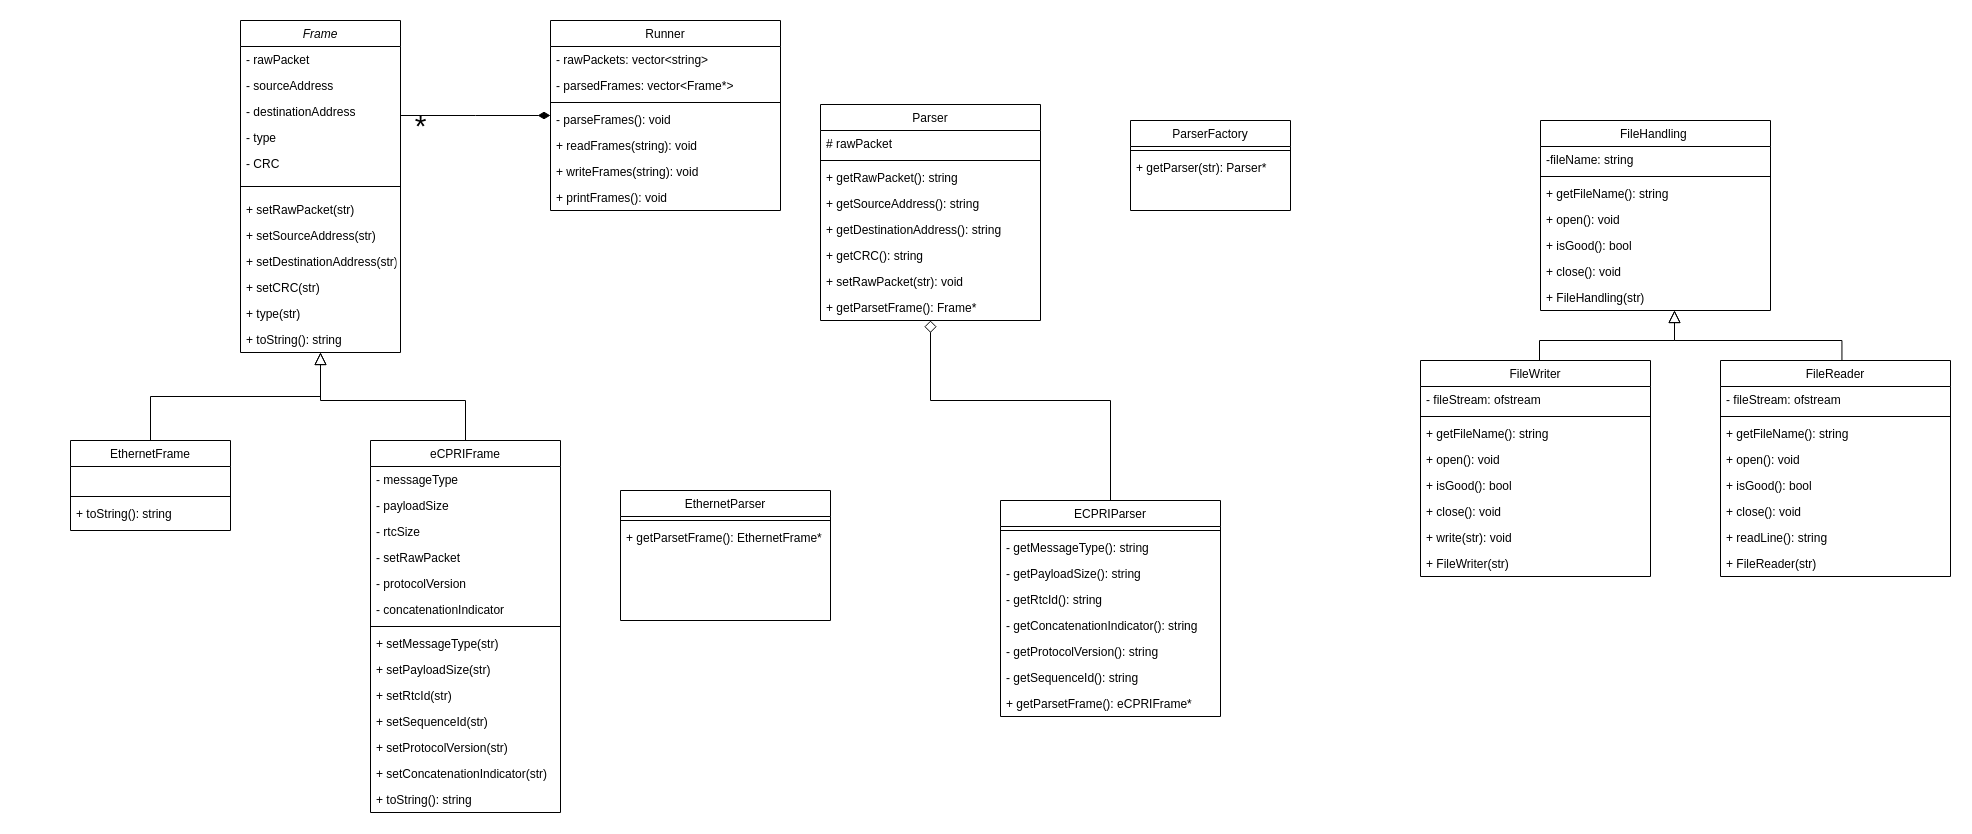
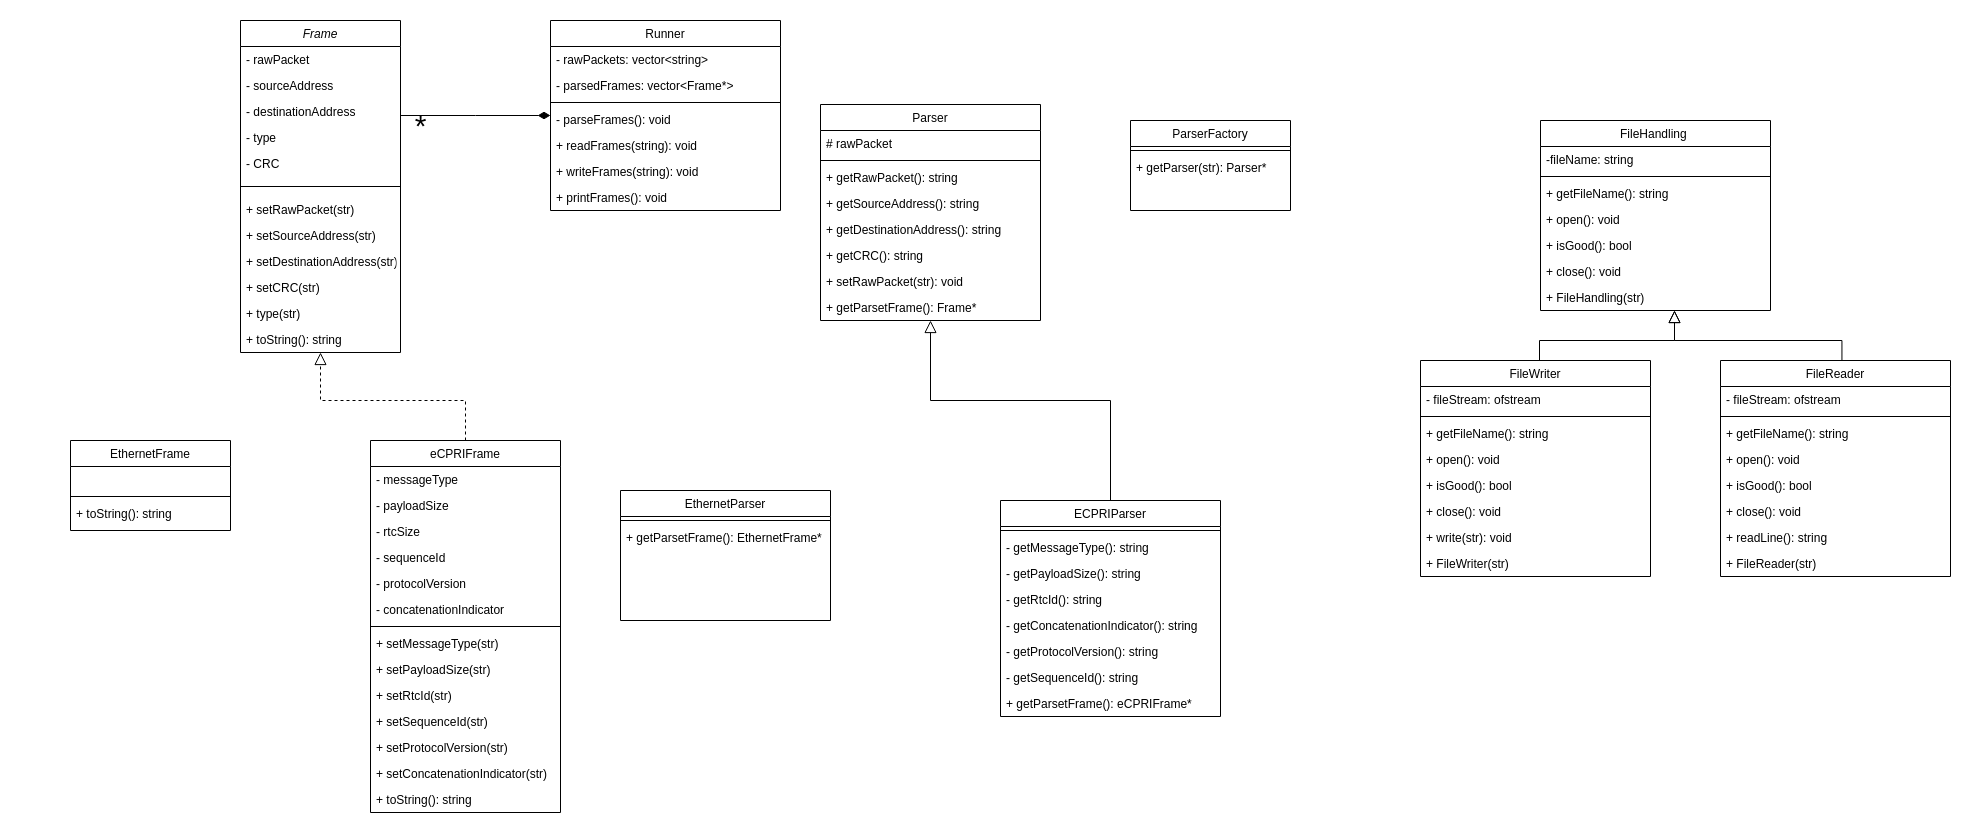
edge "ECPRIParser" -> "Parser": arrowhead diamond -> block
edge "EthernetFrame" -> "Frame": removed
edge "eCPRIFrame" -> "Frame": style solid -> dashed
node "- setRawPacket": label "- setRawPacket" -> "- sequenceId"
